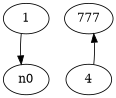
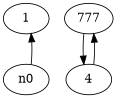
edge "1" -> "n0": reversed
edge "777" -> "4": added
